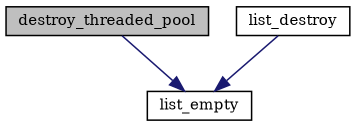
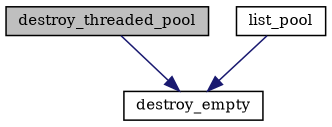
node "list_destroy": label "list_destroy" -> "list_pool"
node "list_empty": label "list_empty" -> "destroy_empty"
